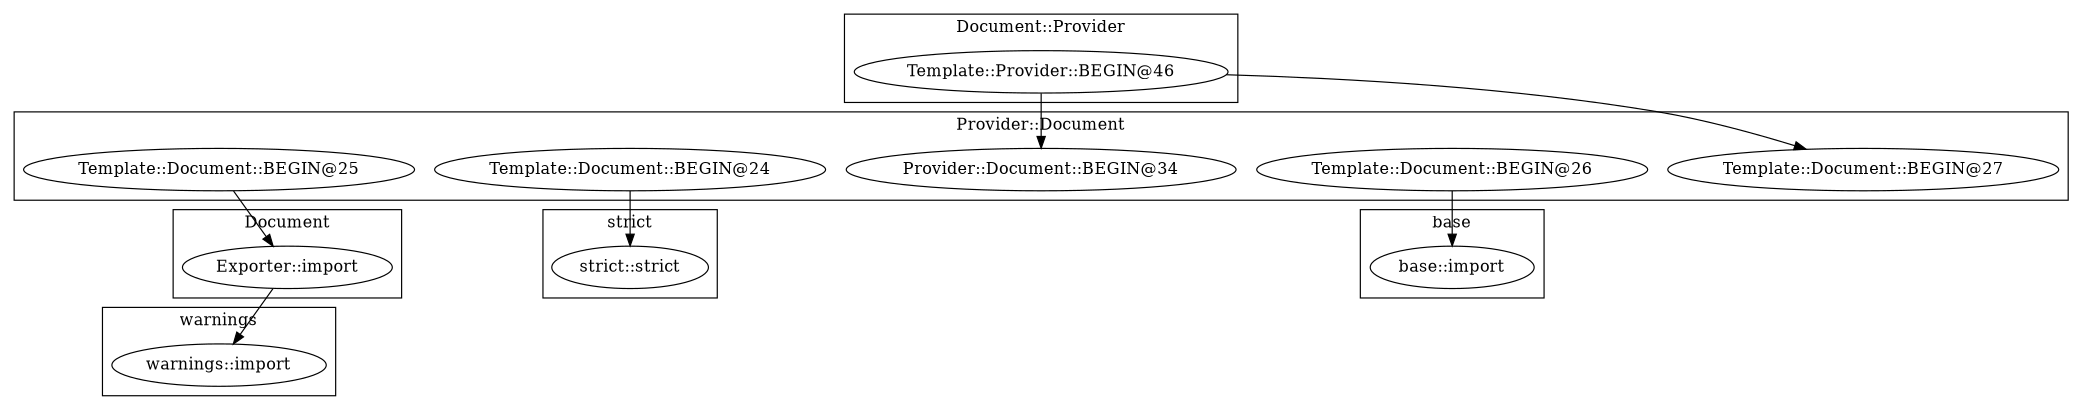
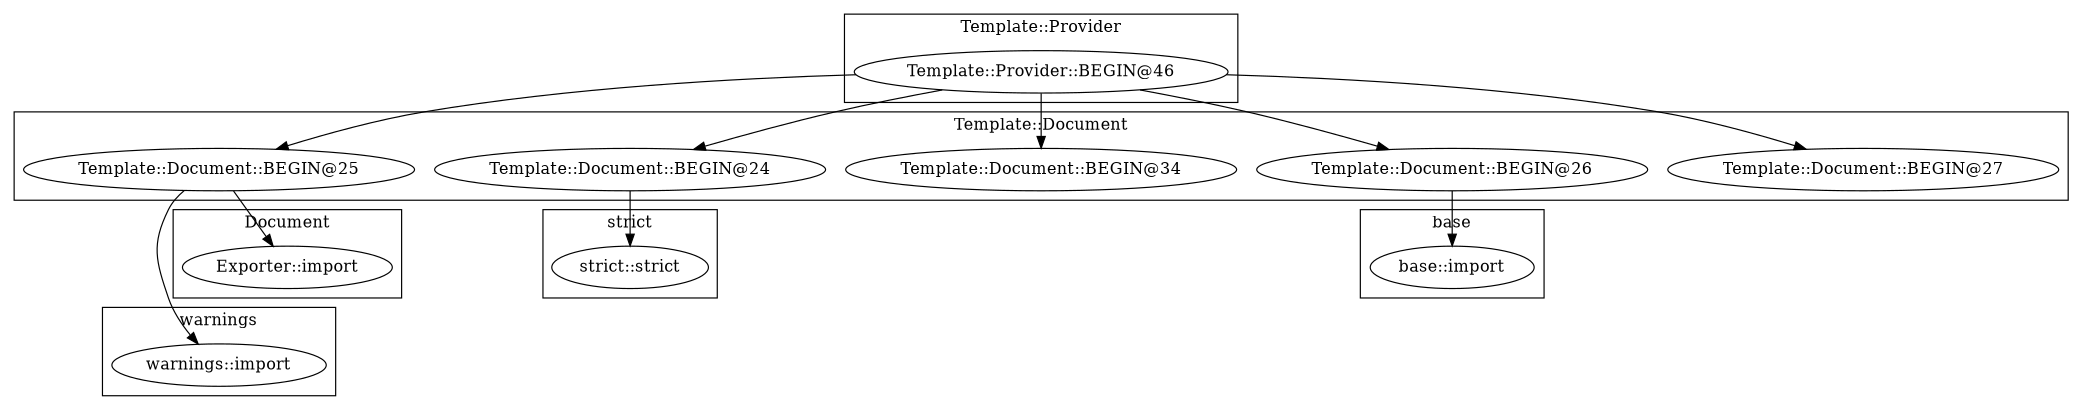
cluster "Document::Provider": label "Document::Provider" -> "Template::Provider"
edge "Template::Provider::BEGIN@46" -> "Template::Document::BEGIN@25": added
edge "Template::Provider::BEGIN@46" -> "Template::Document::BEGIN@24": added
edge "Template::Provider::BEGIN@46" -> "Template::Document::BEGIN@26": added
cluster "Provider::Document": label "Provider::Document" -> "Template::Document"
node "Provider::Document::BEGIN@34": label "Provider::Document::BEGIN@34" -> "Template::Document::BEGIN@34"
edge "Exporter::import" -> "warnings::import": now "Template::Document::BEGIN@25" -> "warnings::import"
